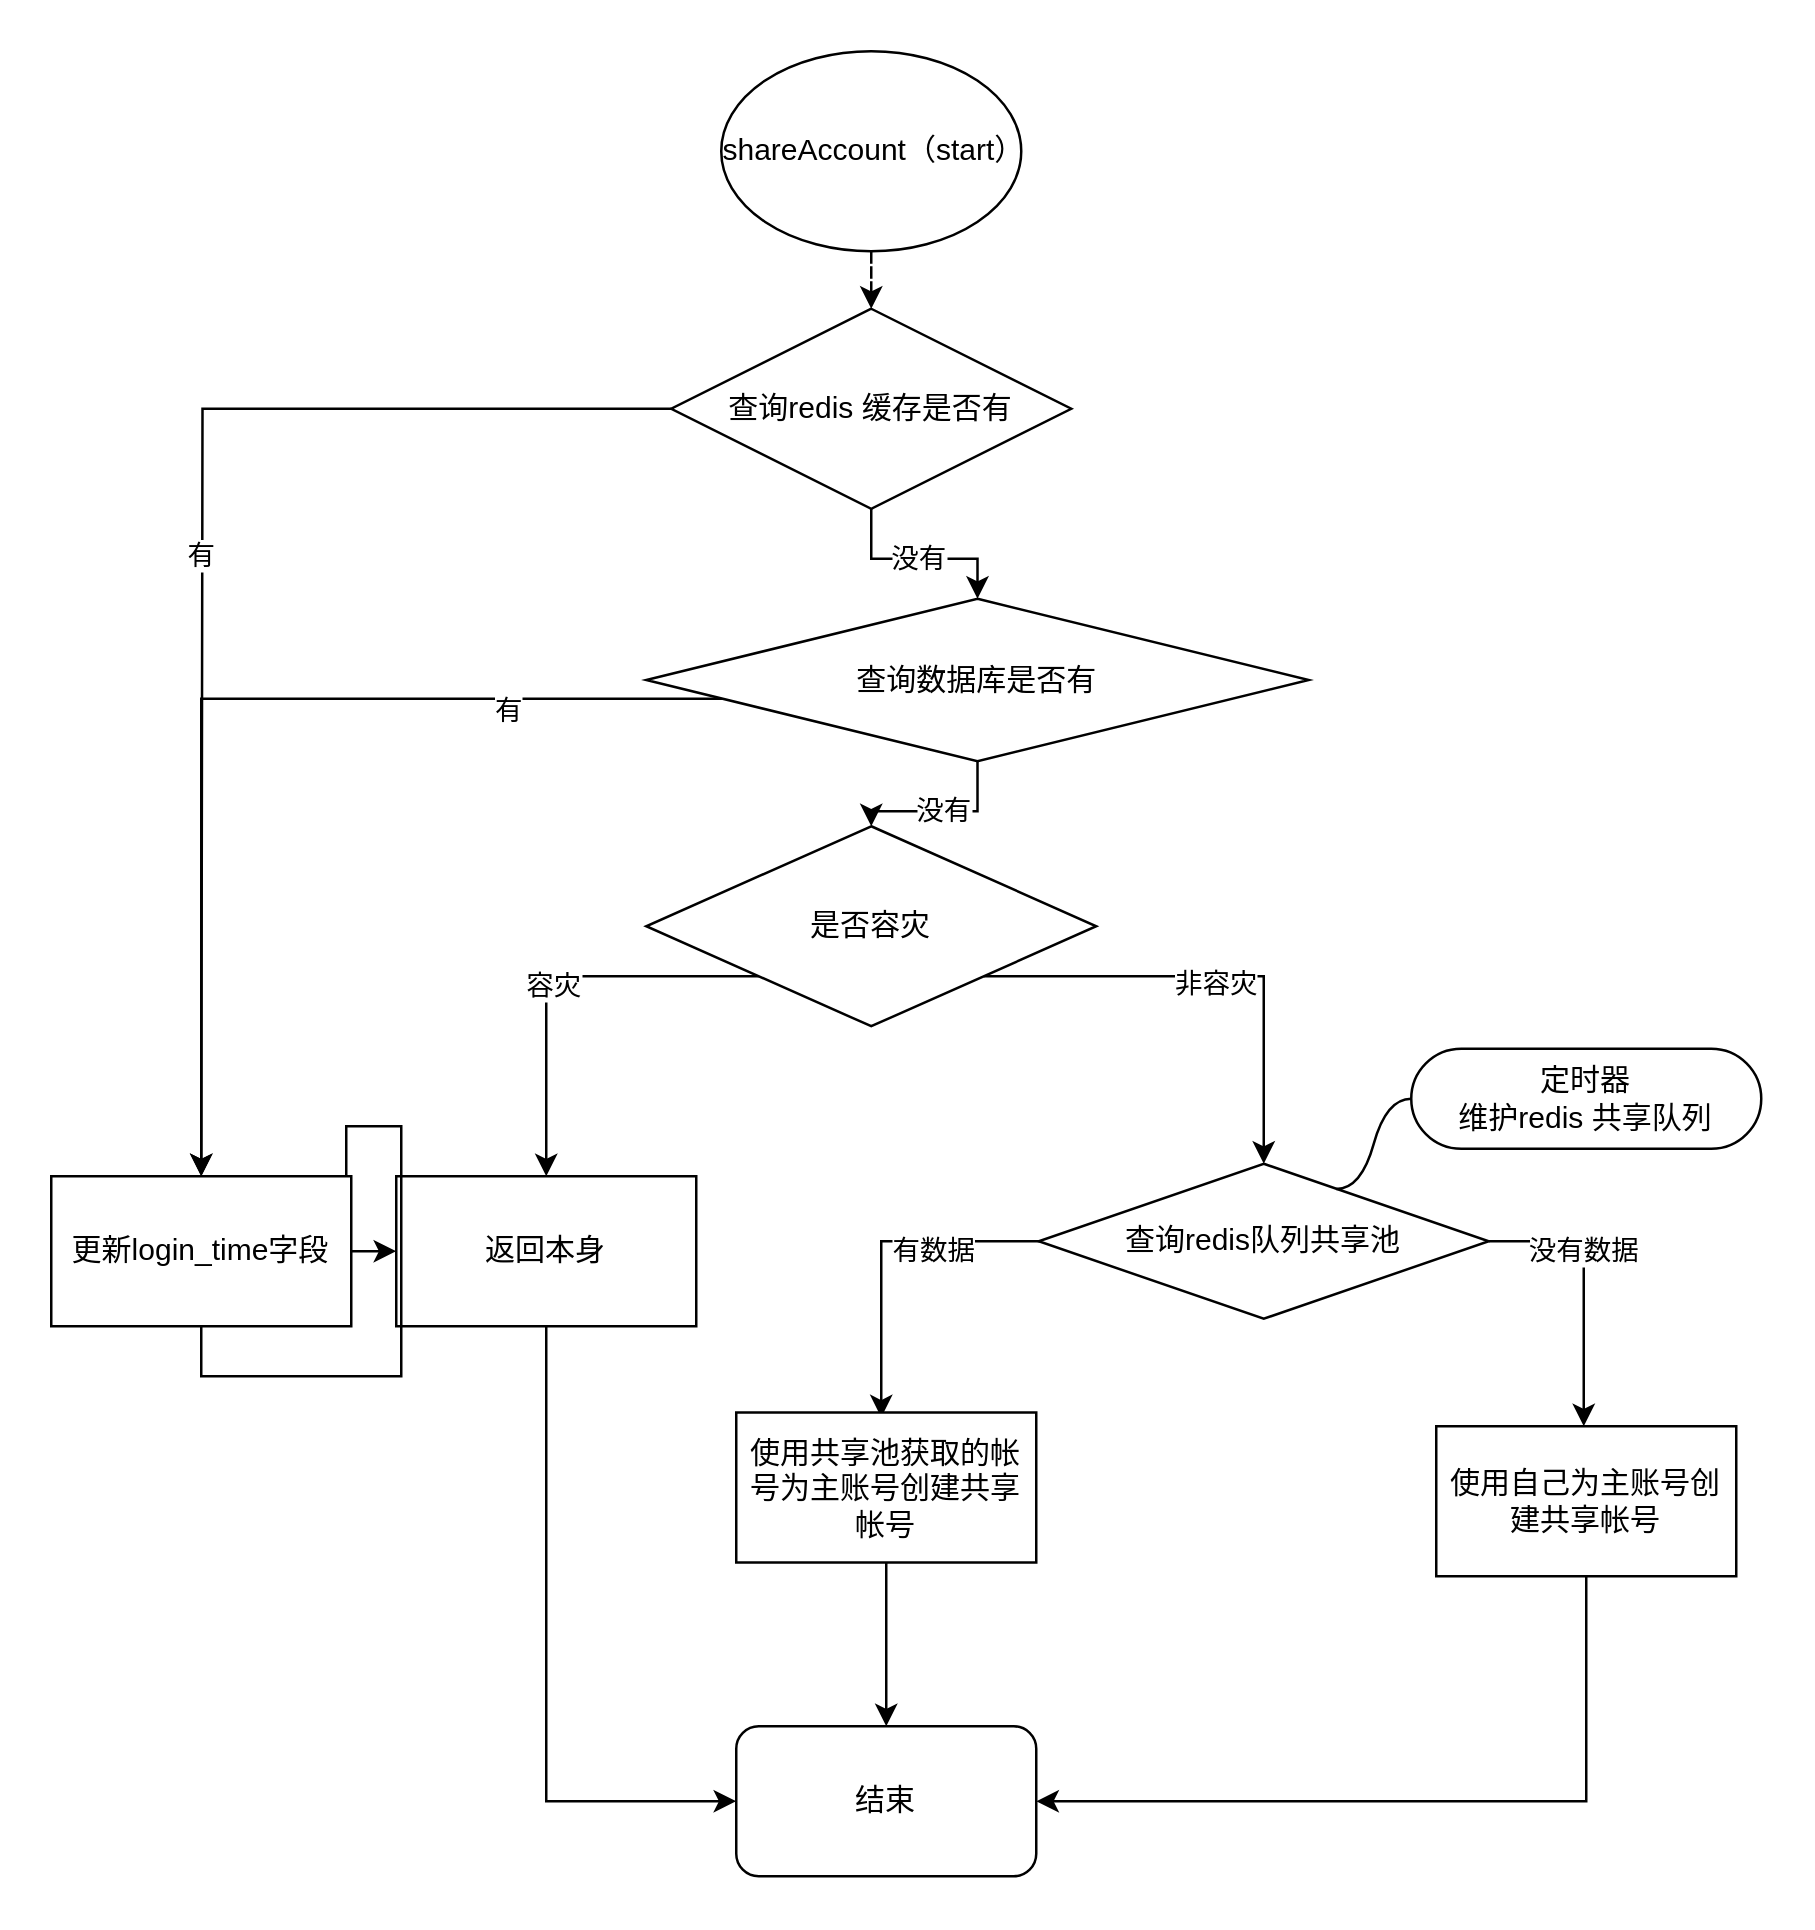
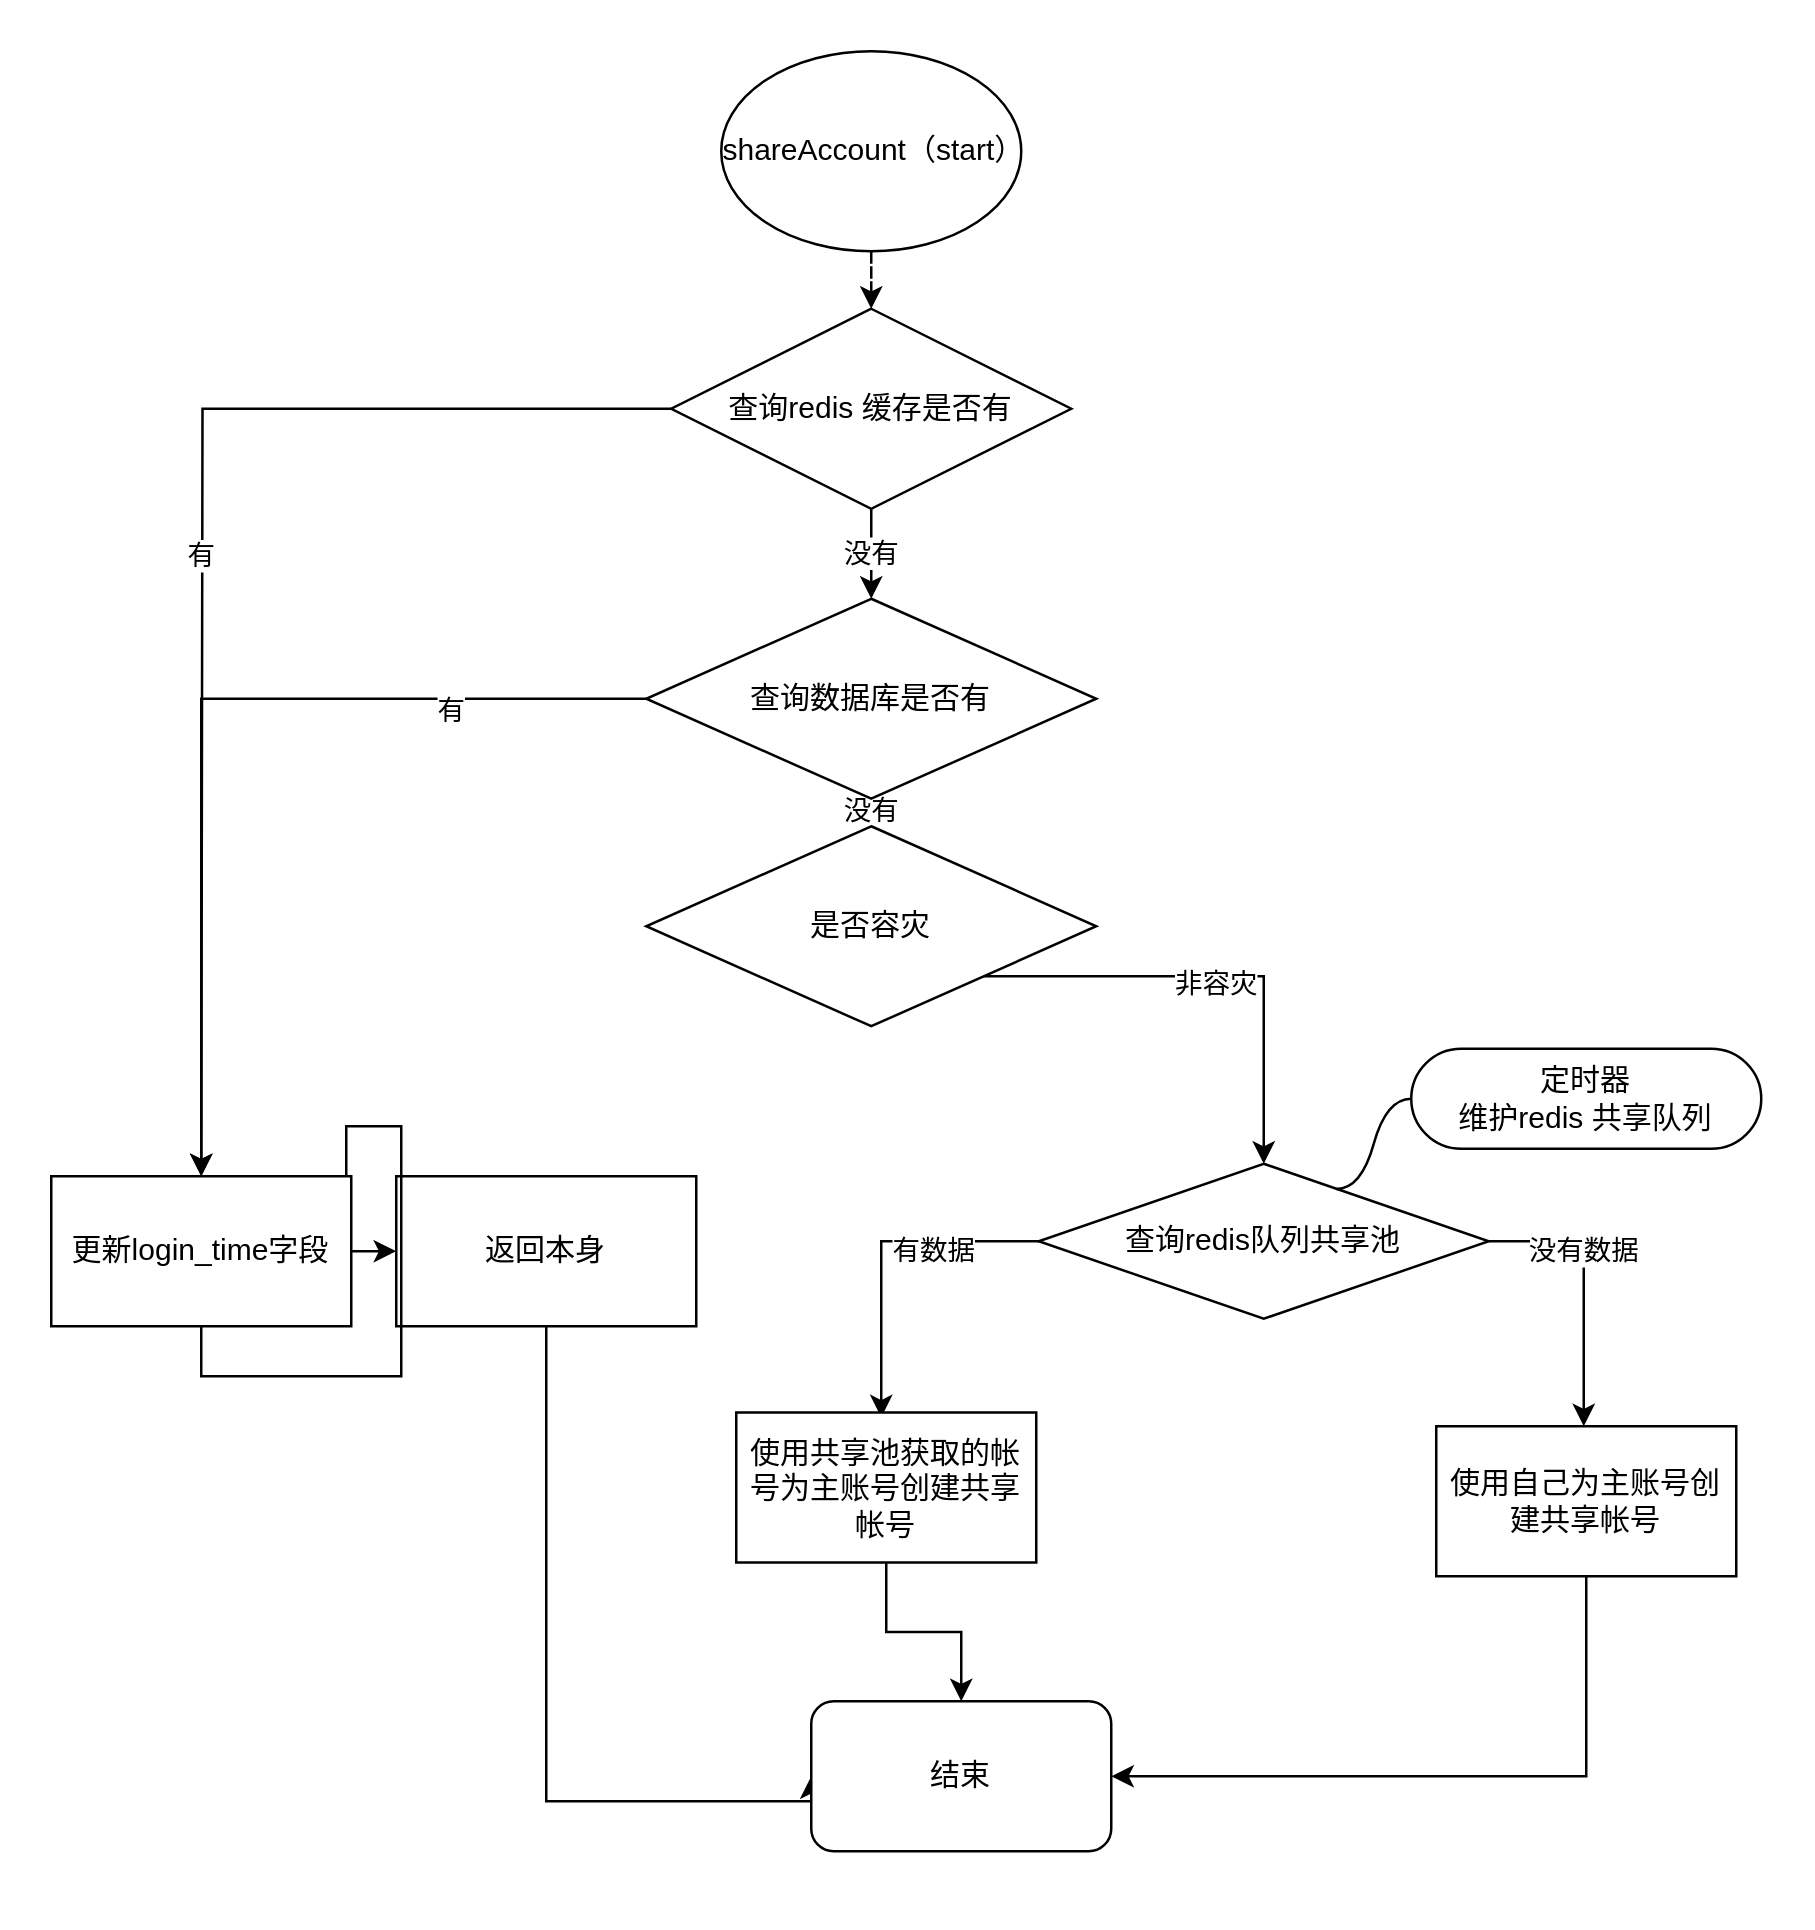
node "查询数据库是否有": size 663x163 -> 450x200
edge "是否容灾" -> "返回本身": removed, label "容灾"
node "结束": moved (886, 1801) -> (961, 1776)
